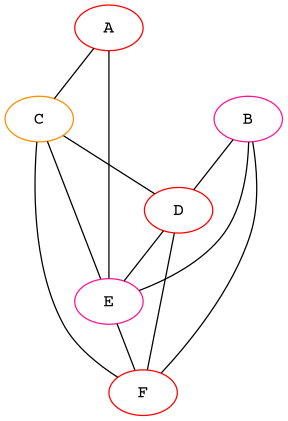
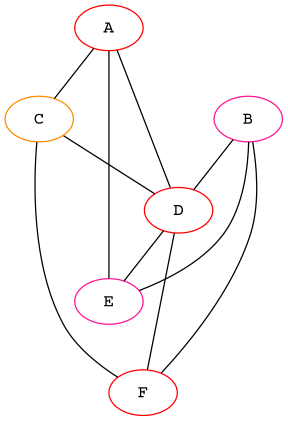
edge "A" -- "D": added
edge "C" -- "E": removed
edge "E" -- "F": removed
